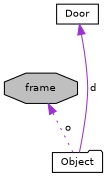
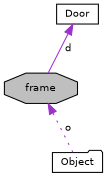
edge "Object" -> "Door": now "frame" -> "Door"
